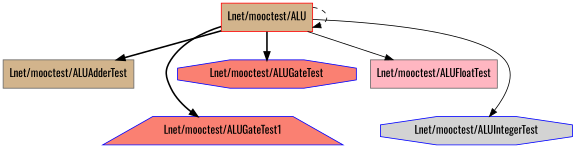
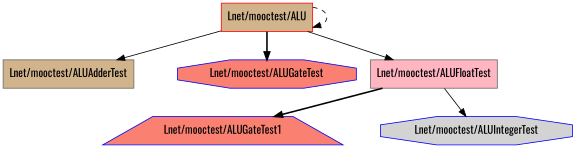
edge "Lnet/mooctest/ALU" -> "Lnet/mooctest/ALUIntegerTest": now "Lnet/mooctest/ALUFloatTest" -> "Lnet/mooctest/ALUIntegerTest"
edge "Lnet/mooctest/ALU" -> "Lnet/mooctest/ALUAdderTest": style bold -> solid
edge "Lnet/mooctest/ALU" -> "Lnet/mooctest/ALUGateTest1": now "Lnet/mooctest/ALUFloatTest" -> "Lnet/mooctest/ALUGateTest1"
